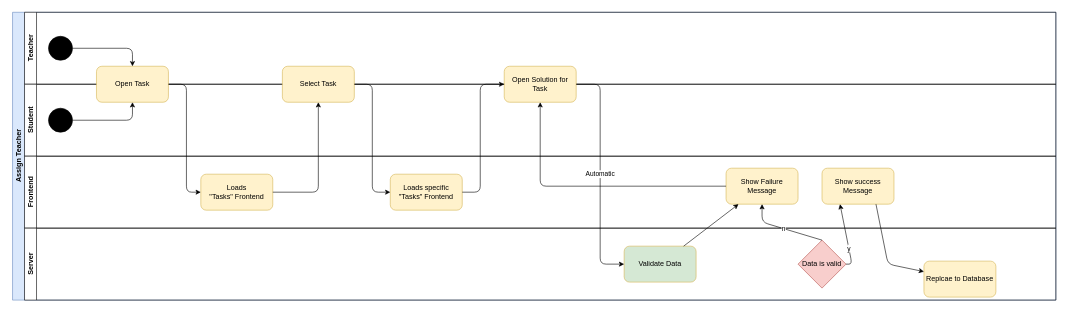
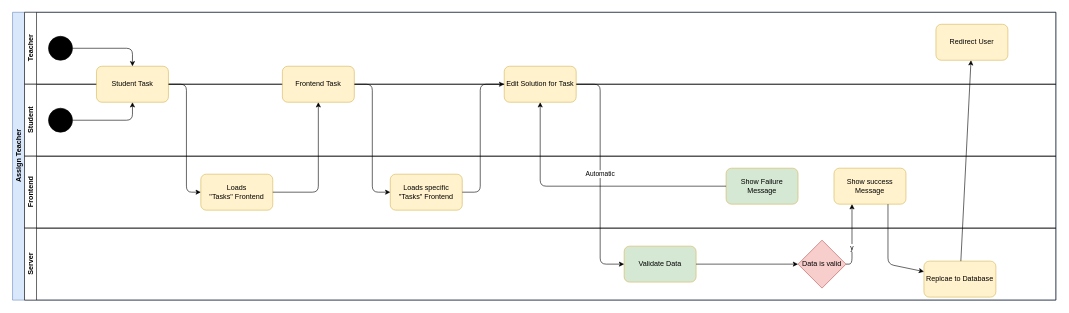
node "Redirect User": added
node "Open Task": label "Open Task" -> "Student Task"
node "Select Task": label "Select Task" -> "Frontend Task"
node "Open Solution for Task": label "Open Solution for Task" -> "Edit Solution for Task"
node "Show Failure Message": fillcolor #fff2cc -> #d5e8d4
node "Show success Message": moved (858, 186) -> (870, 186)
edge "Replcae to Database" -> "Redirect User": added
edge "Validate Data" -> "Show Failure Message": now "Validate Data" -> "Data is valid"
edge "Data is valid" -> "Show Failure Message": removed, label "n"
